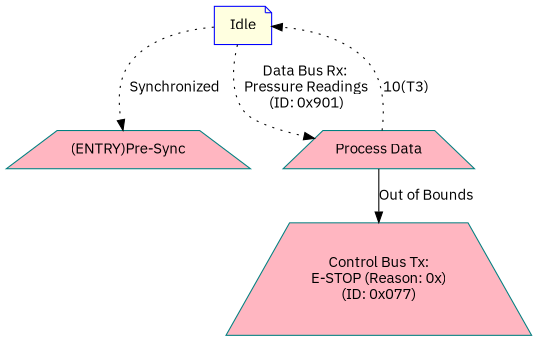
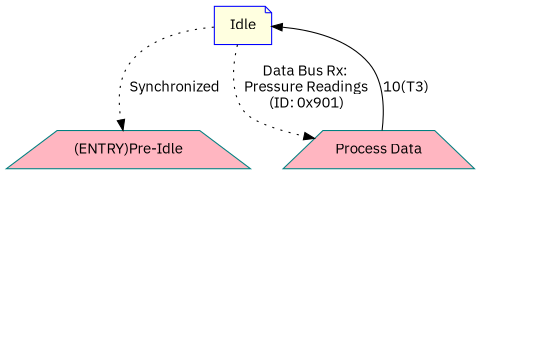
edge "Process Data" -> "Idle": style dotted -> solid
node "(ENTRY)Pre-Sync": label "(ENTRY)Pre-Sync" -> "(ENTRY)Pre-Idle"
node "Control Bus Tx: E-STOP (Reason: 0x) (ID: 0x077)": removed
